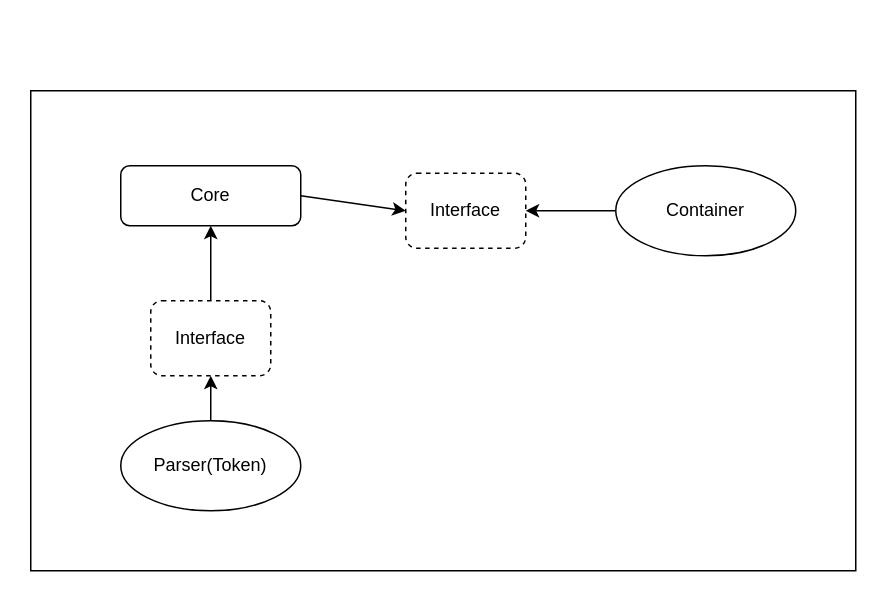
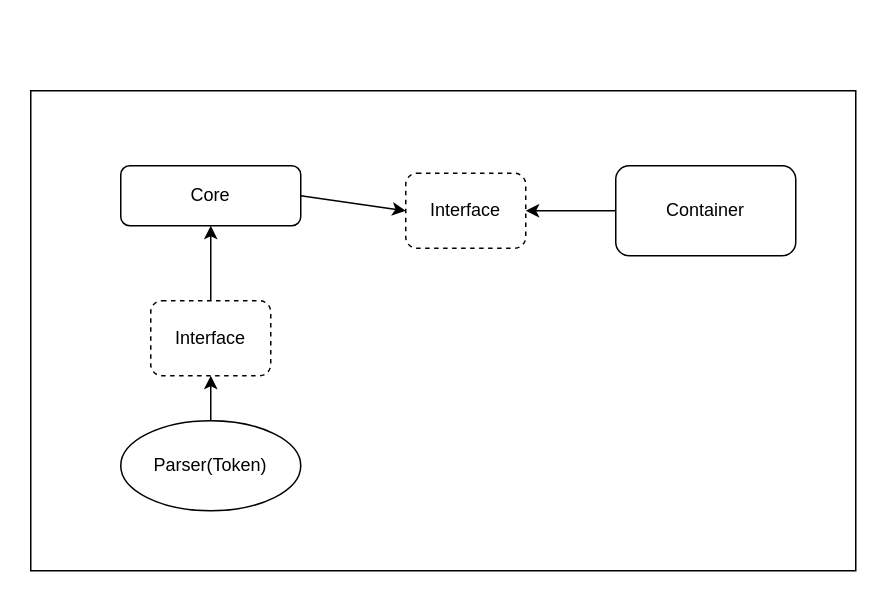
node "Container": shape ellipse -> rounded rectangle
